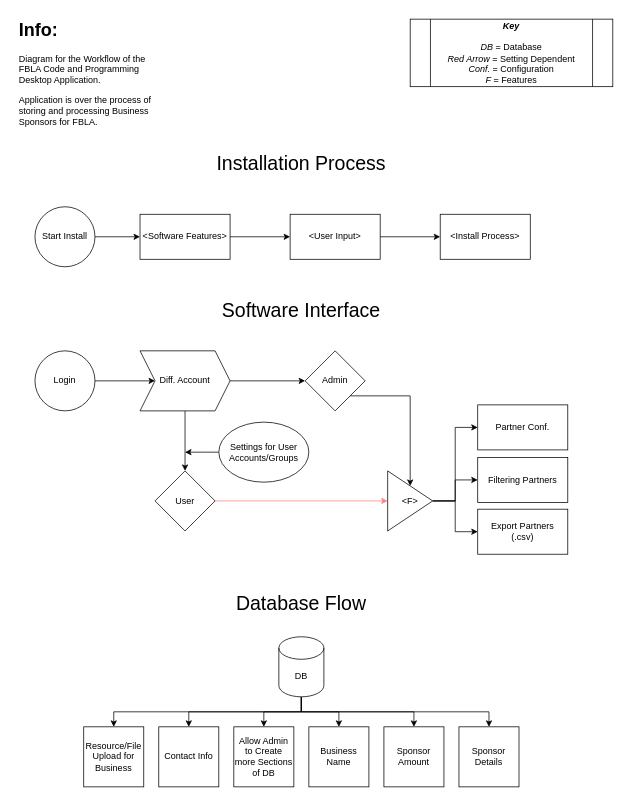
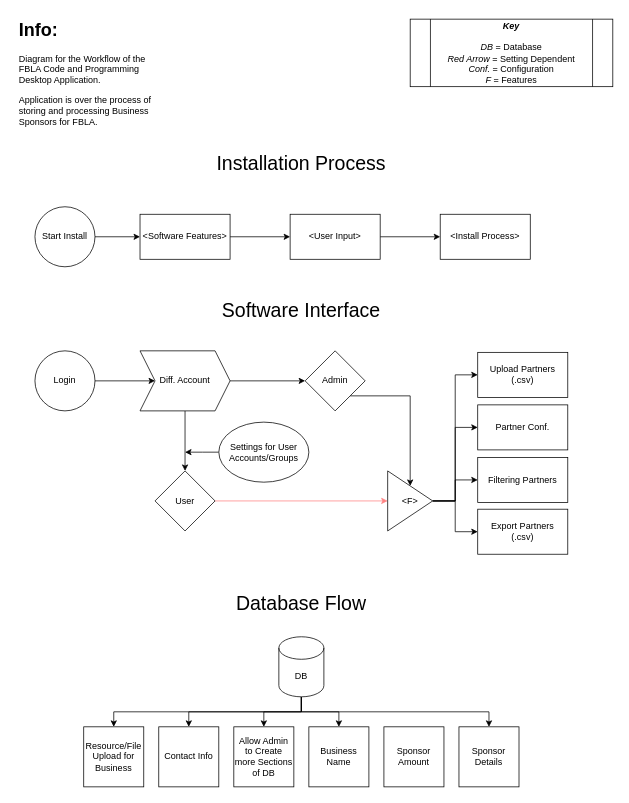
node "Upload Partners (.csv)": added
edge "<F>" -> "Upload Partners (.csv)": added
edge "DB" -> "Sponsor Amount": removed
